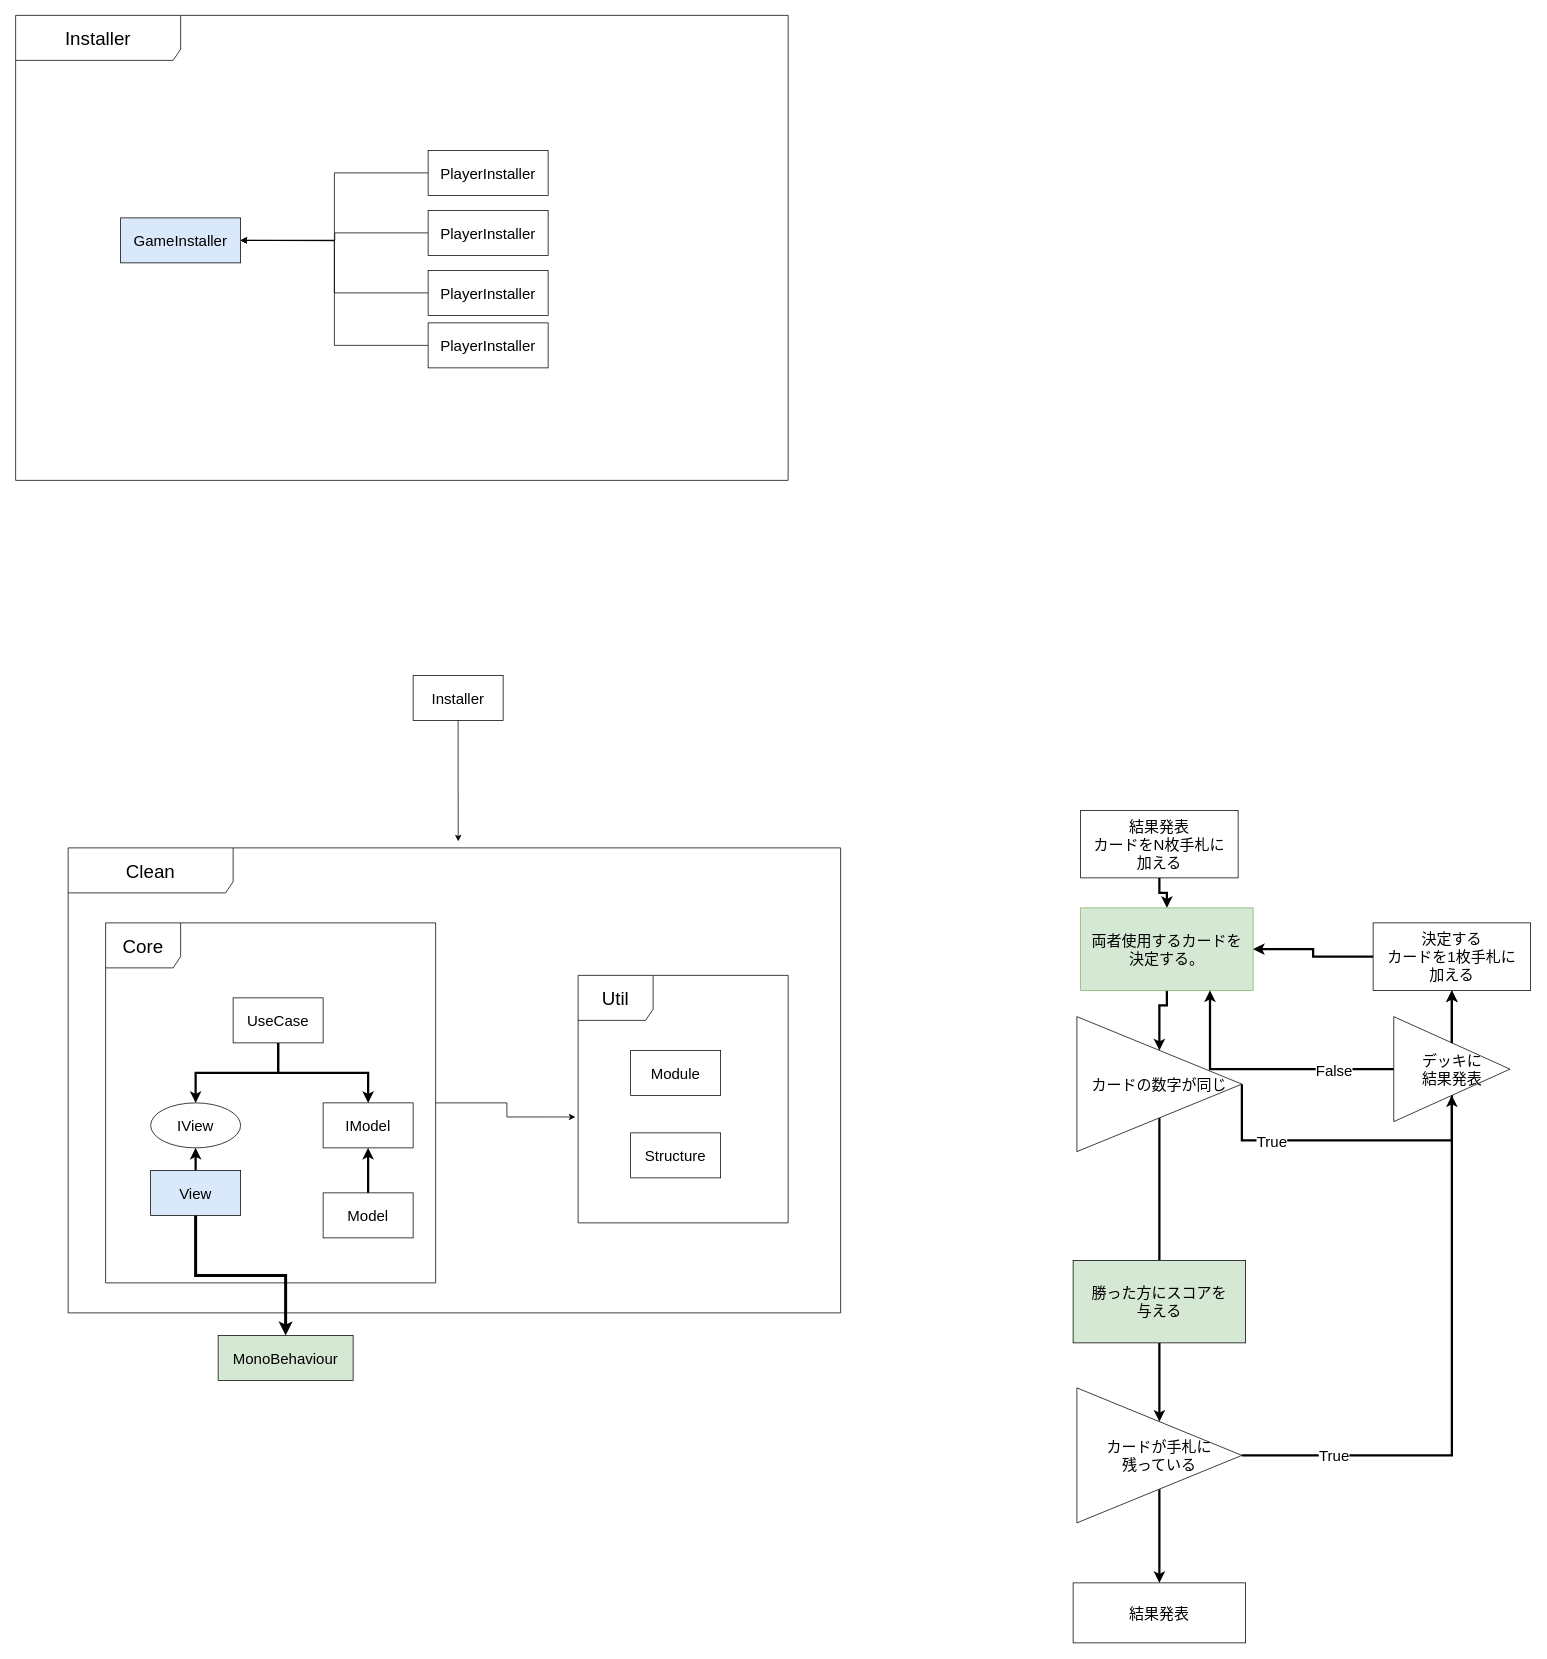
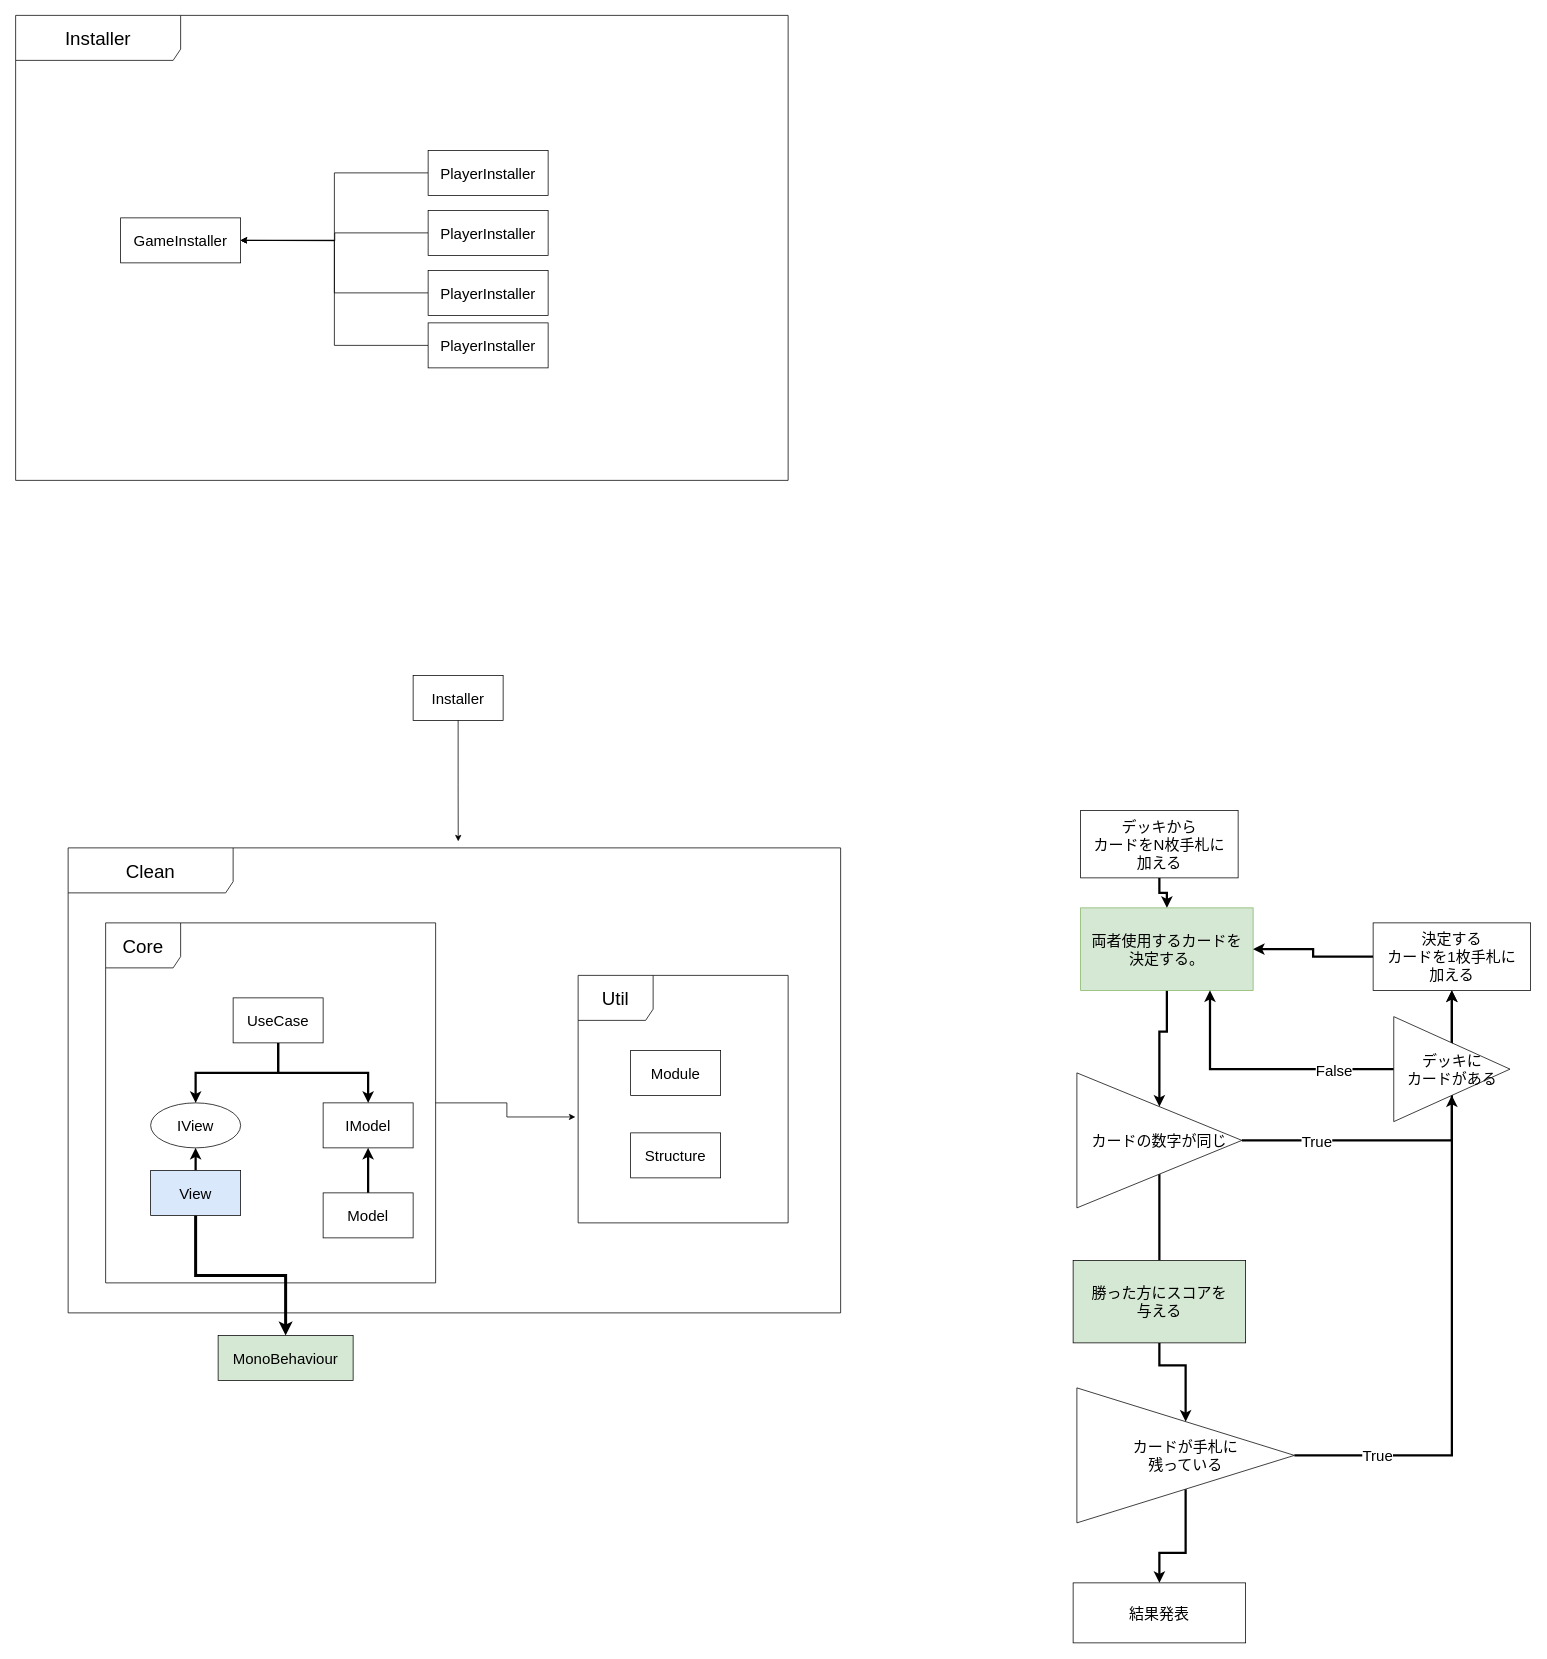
node "GameInstaller": fillcolor #dae8fc -> #ffffff
node "結果発表 カードをN枚手札に 加える": label "結果発表 カードをN枚手札に 加える" -> "デッキから カードをN枚手札に 加える"
node "デッキに 結果発表": label "デッキに 結果発表" -> "デッキに カードがある"
node "カードの数字が同じ": moved (1159, 1084) -> (1159, 1140)
node "カードが手札に 残っている": size 165x135 -> 218x135
